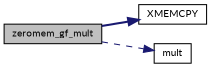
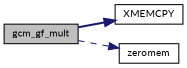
node "zeromem_gf_mult": label "zeromem_gf_mult" -> "gcm_gf_mult"
node "mult": label "mult" -> "zeromem"
